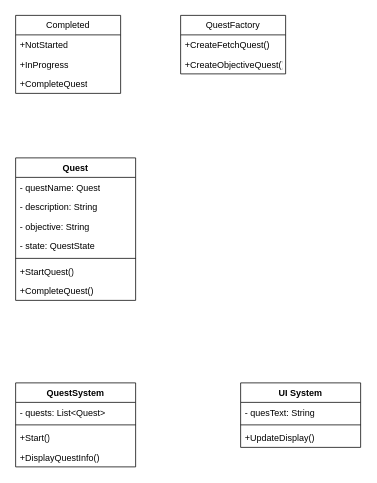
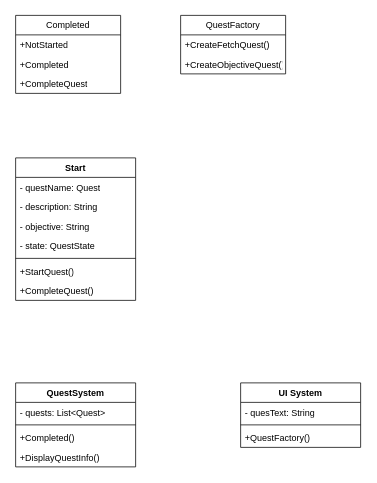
node "+InProgress": label "+InProgress" -> "+Completed"
node "Quest": label "Quest" -> "Start"
node "+Start()": label "+Start()" -> "+Completed()"
node "+UpdateDisplay()": label "+UpdateDisplay()" -> "+QuestFactory()"
